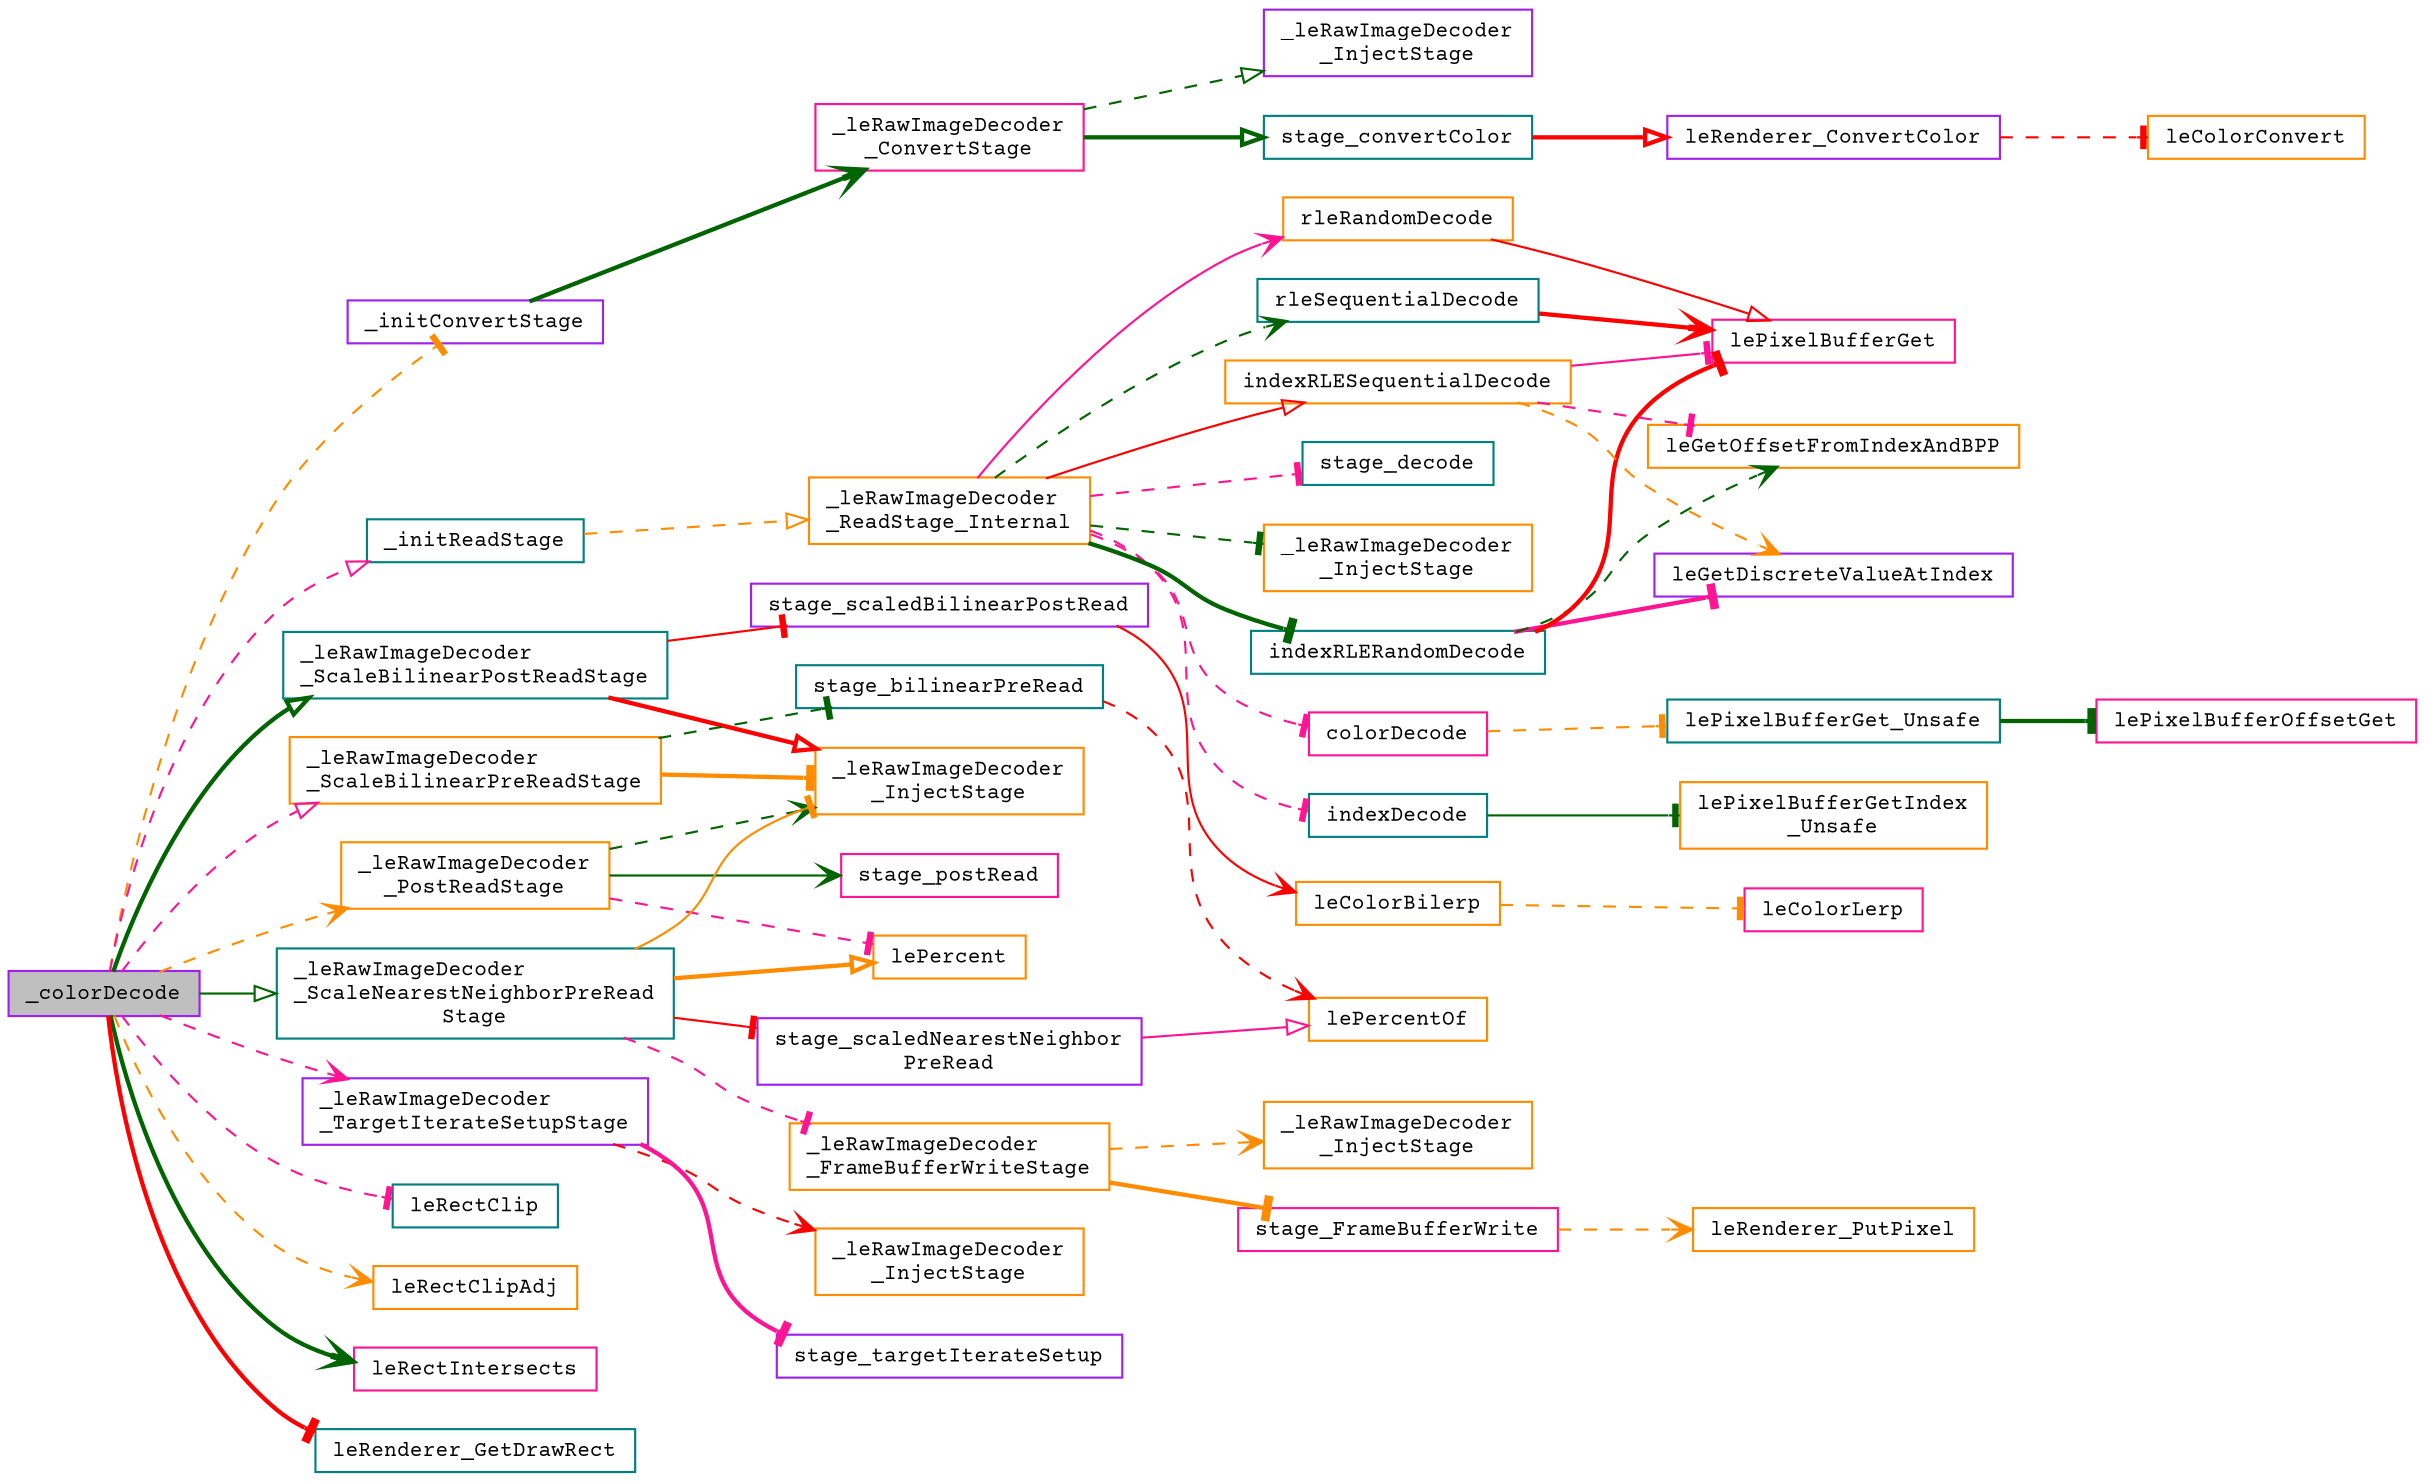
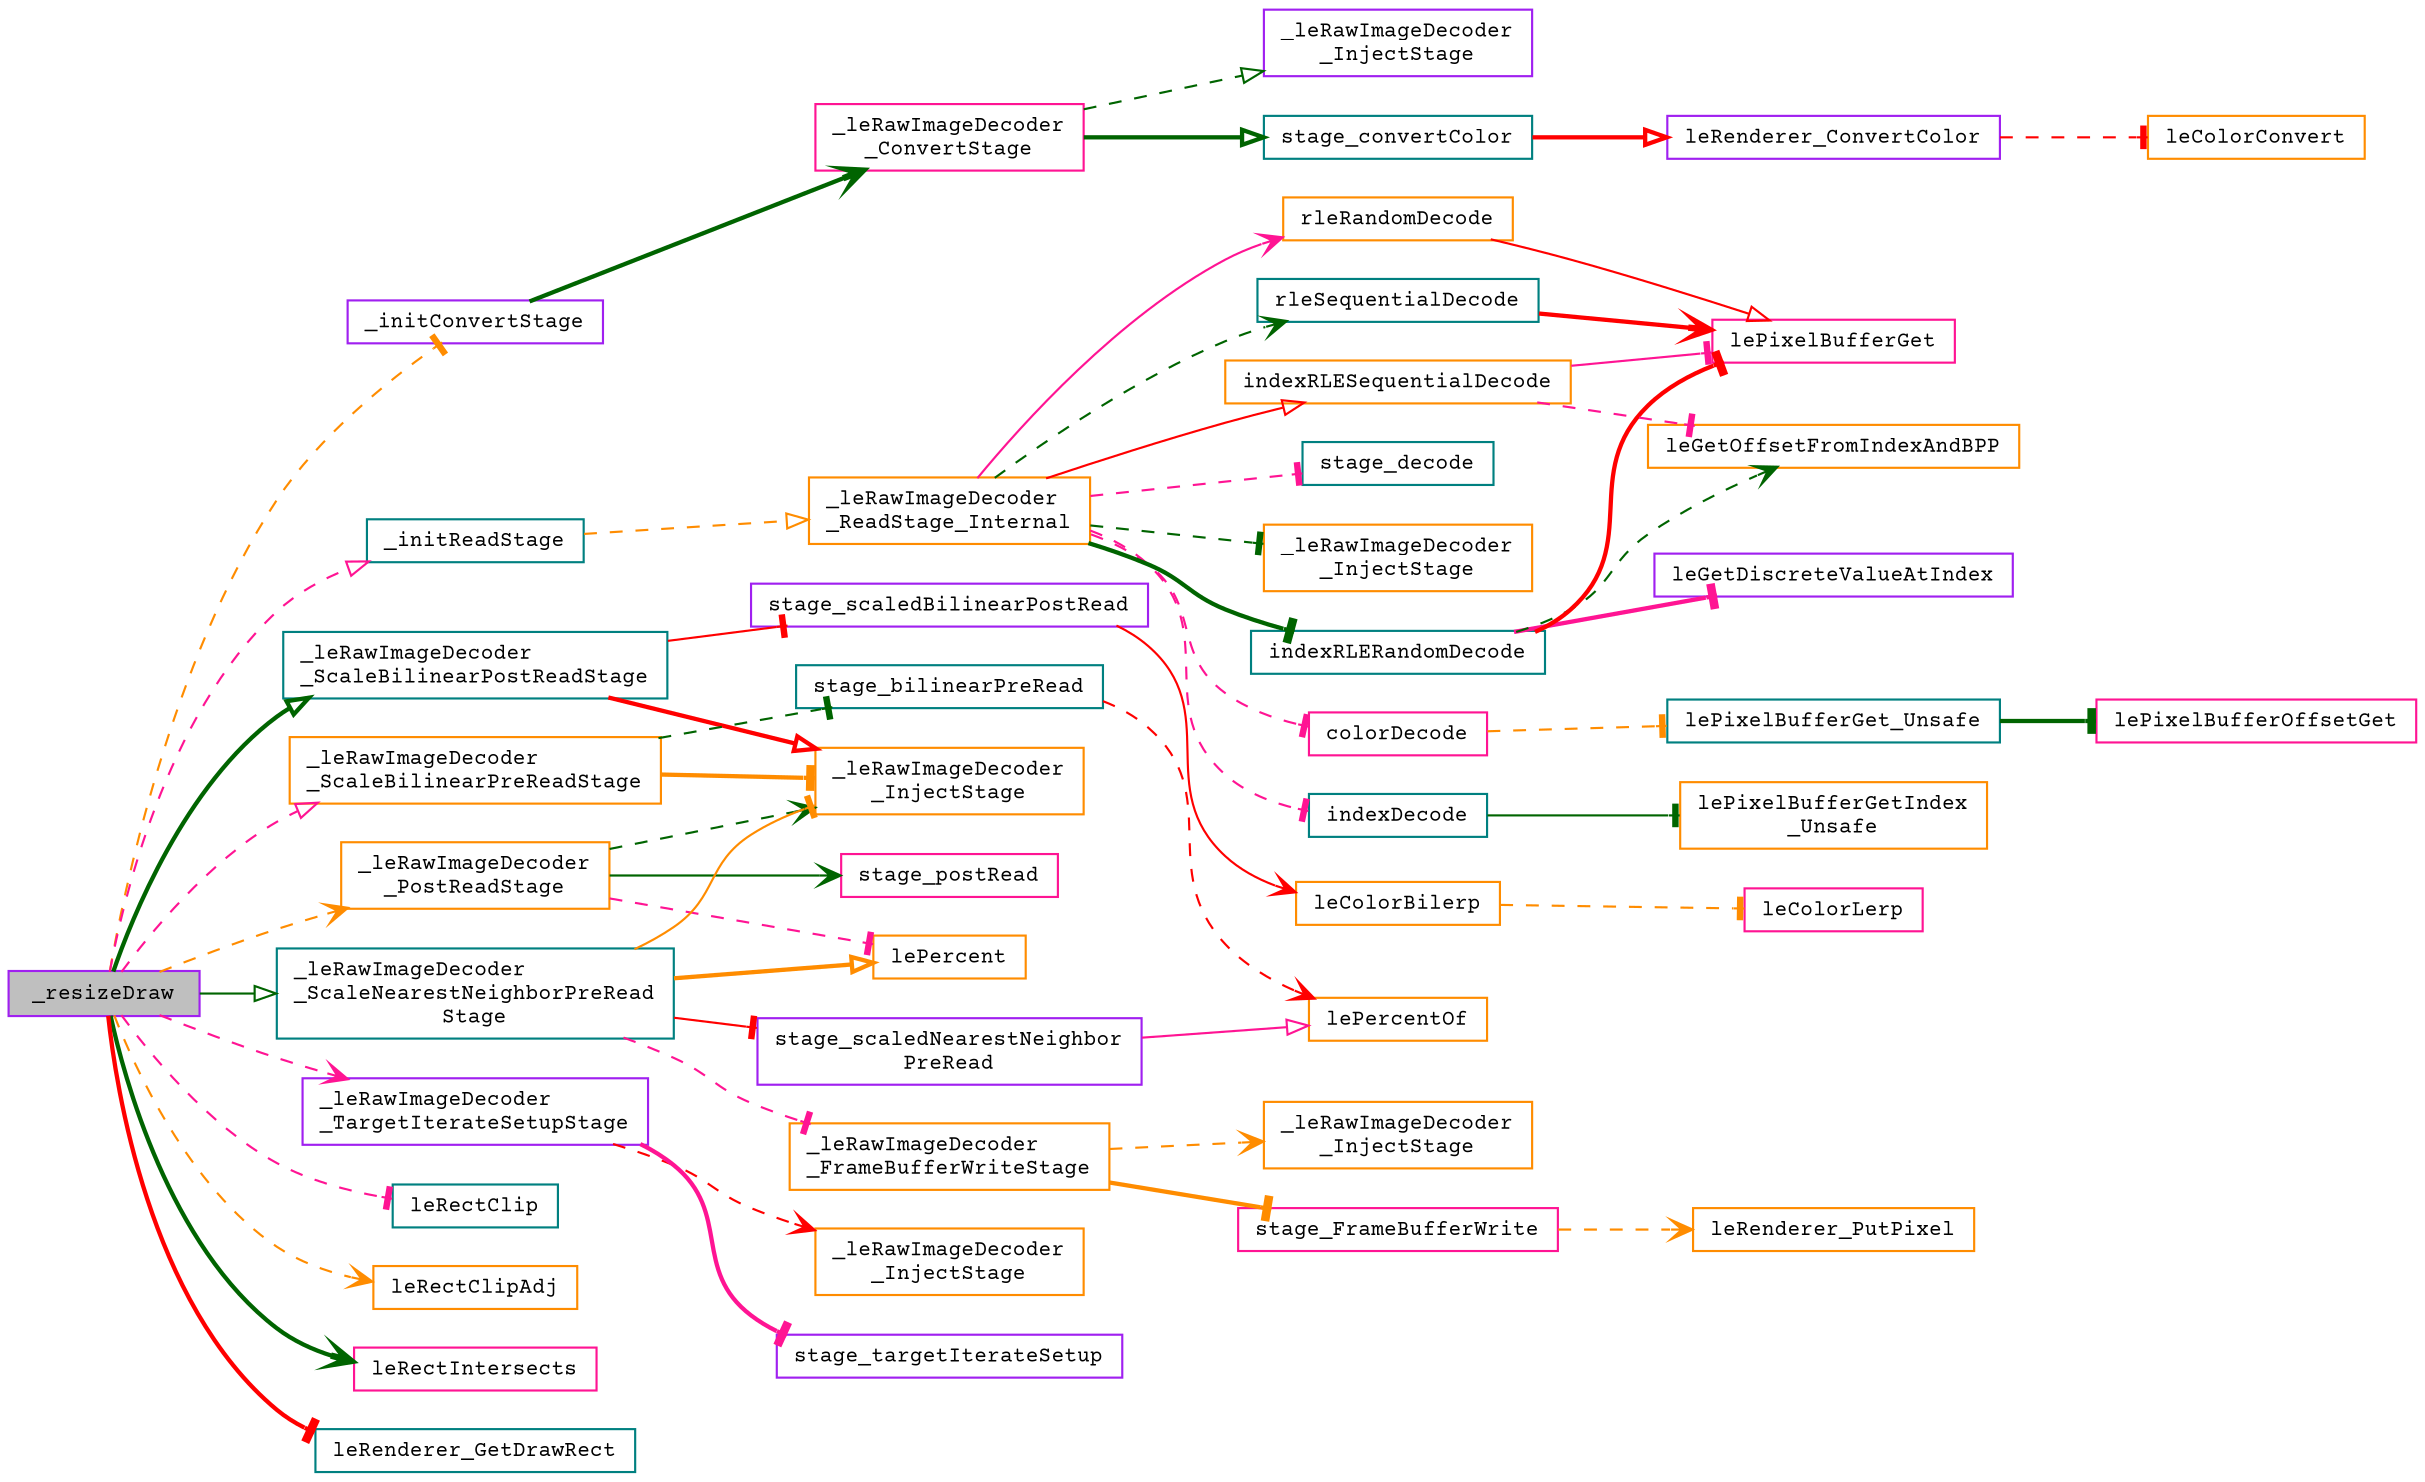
edge "indexRLESequentialDecode" -> "leGetDiscreteValueAtIndex": removed
node "_colorDecode": label "_colorDecode" -> "_resizeDraw"
